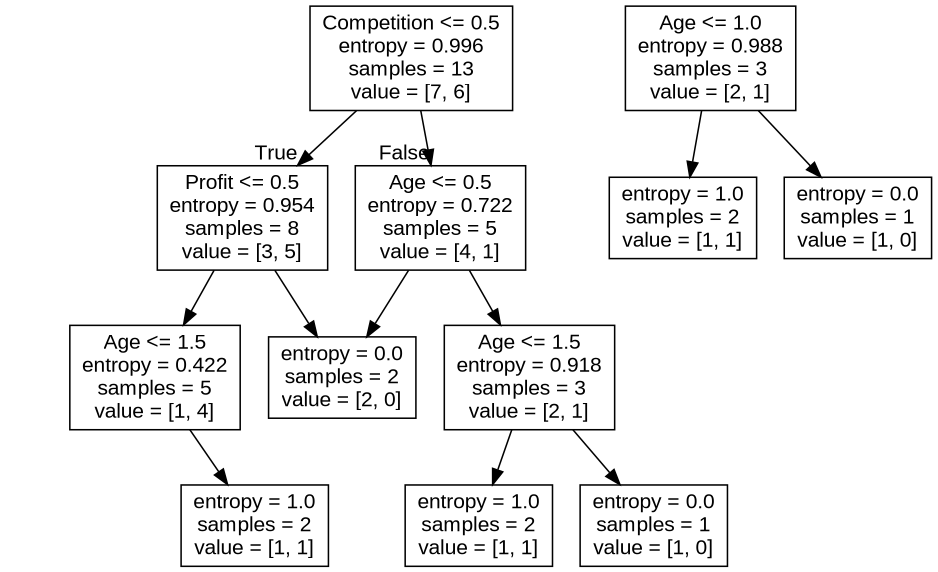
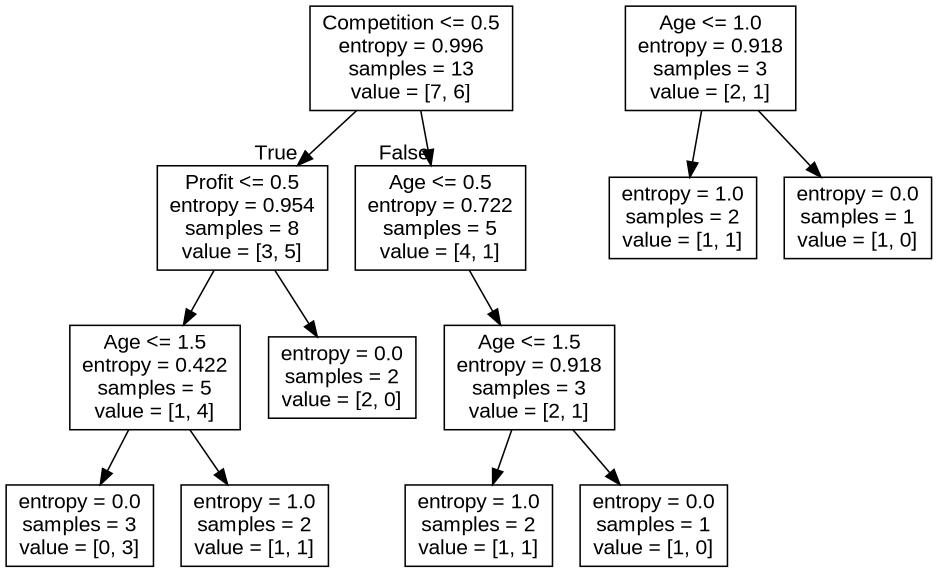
node "Age <= 1.0 entropy = 0.988 samples = 3 value = [2, 1]": label "Age <= 1.0 entropy = 0.988 samples = 3 value = [2, 1]" -> "Age <= 1.0 entropy = 0.918 samples = 3 value = [2, 1]"
edge "Age <= 0.5 entropy = 0.722 samples = 5 value = [4, 1]" -> "entropy = 0.0 samples = 2 value = [2, 0]": removed
node "entropy = 0.0 samples = 3 value = [0, 3]": added
